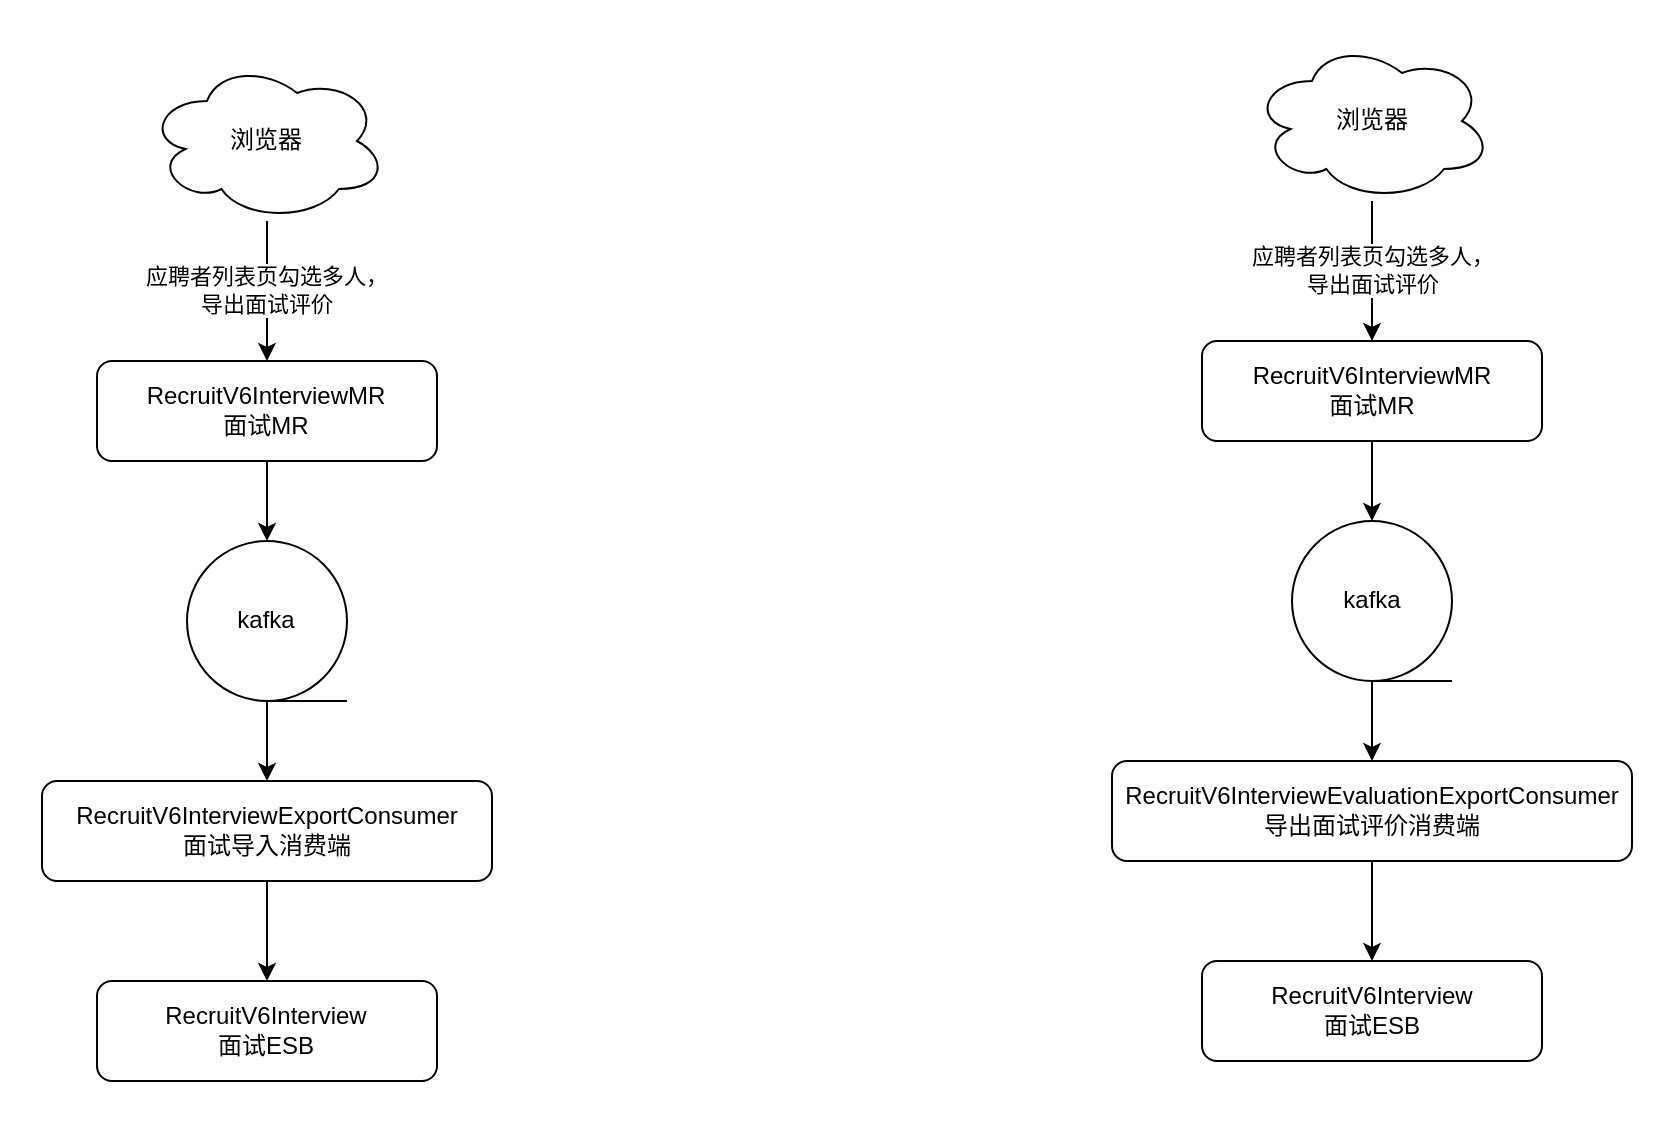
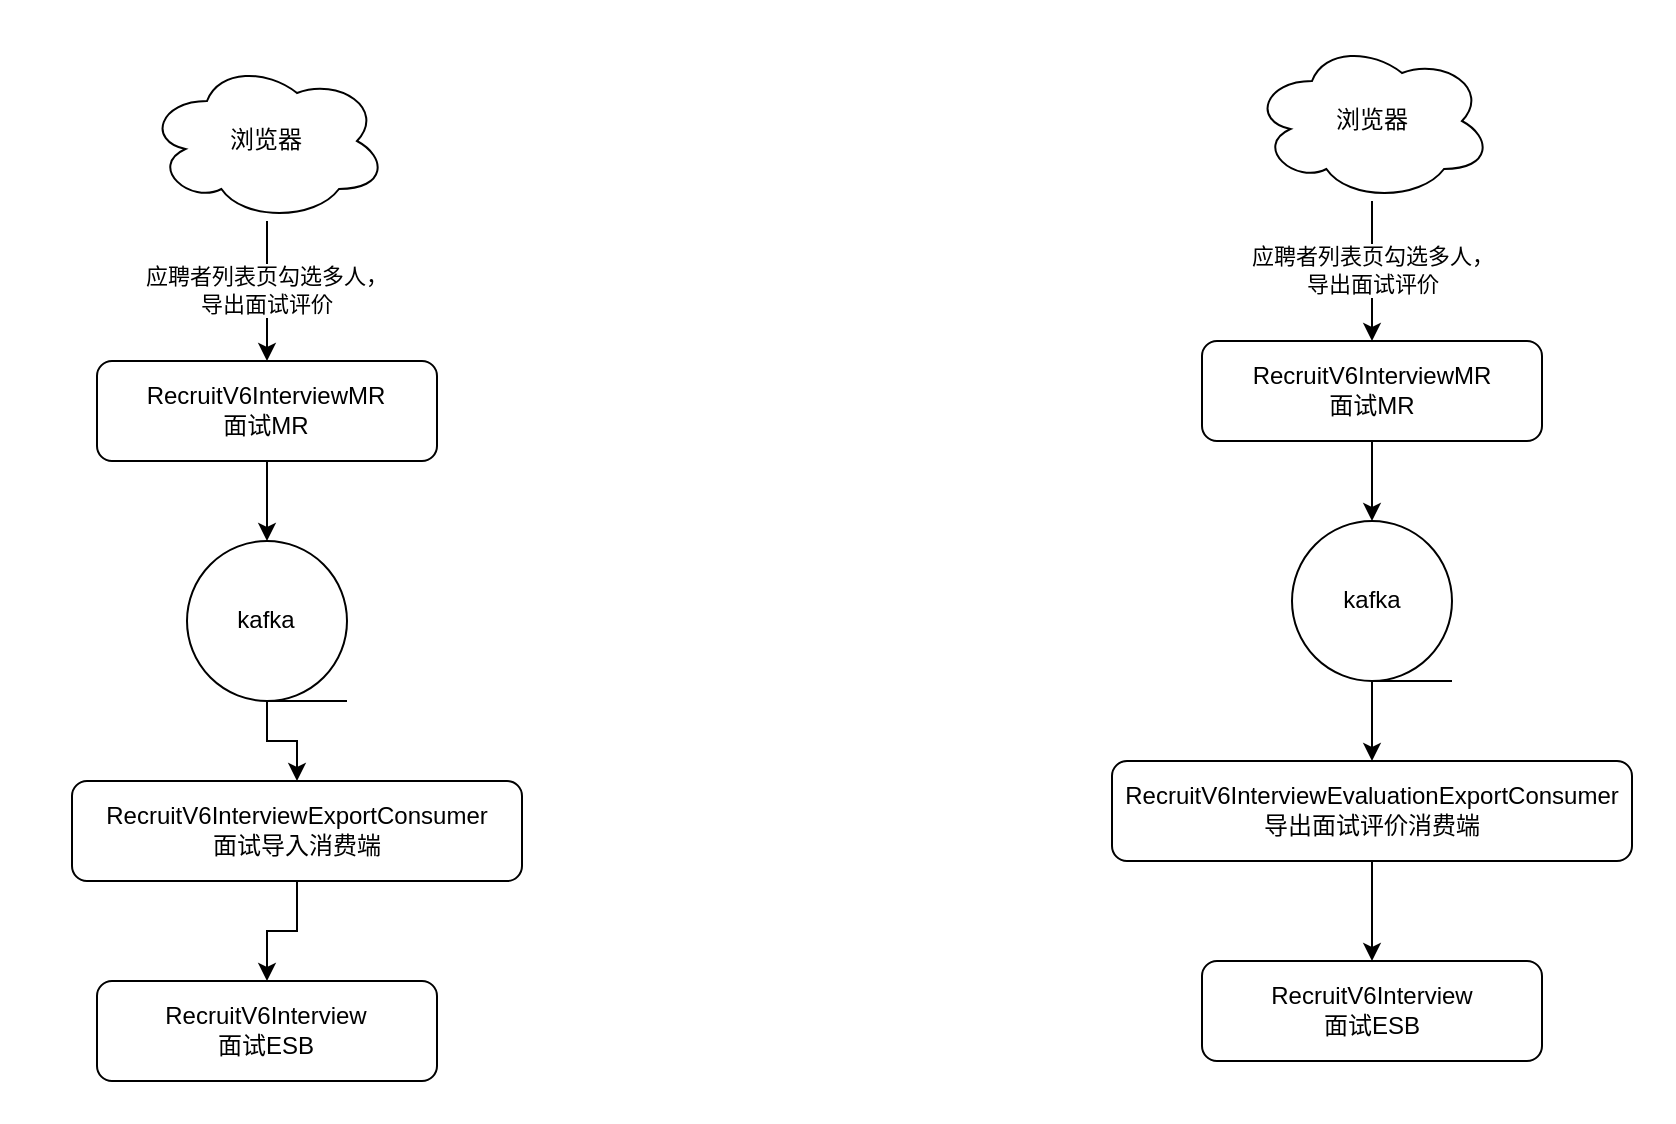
node "RecruitV6InterviewExportConsumer 面试导入消费端": moved (267, 831) -> (297, 831)
